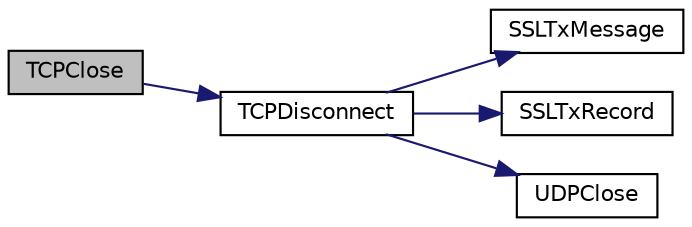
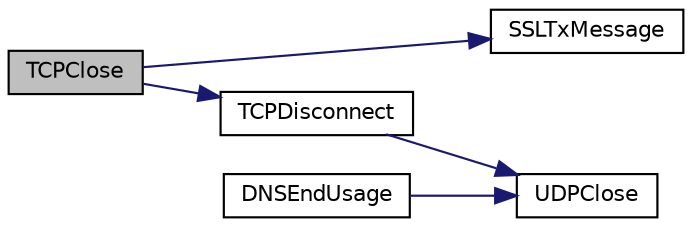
edge "TCPDisconnect" -> "SSLTxMessage": now "TCPClose" -> "SSLTxMessage"
node "SSLTxRecord": removed
node "DNSEndUsage": added
